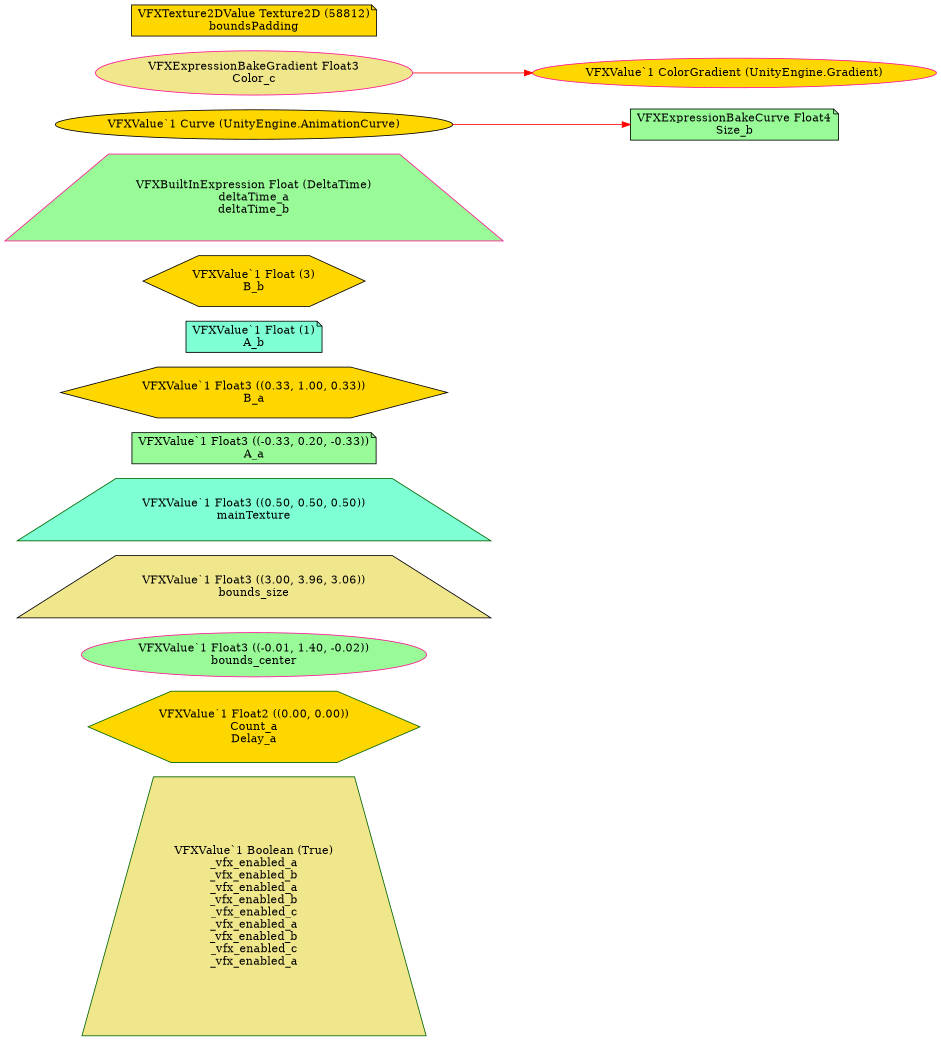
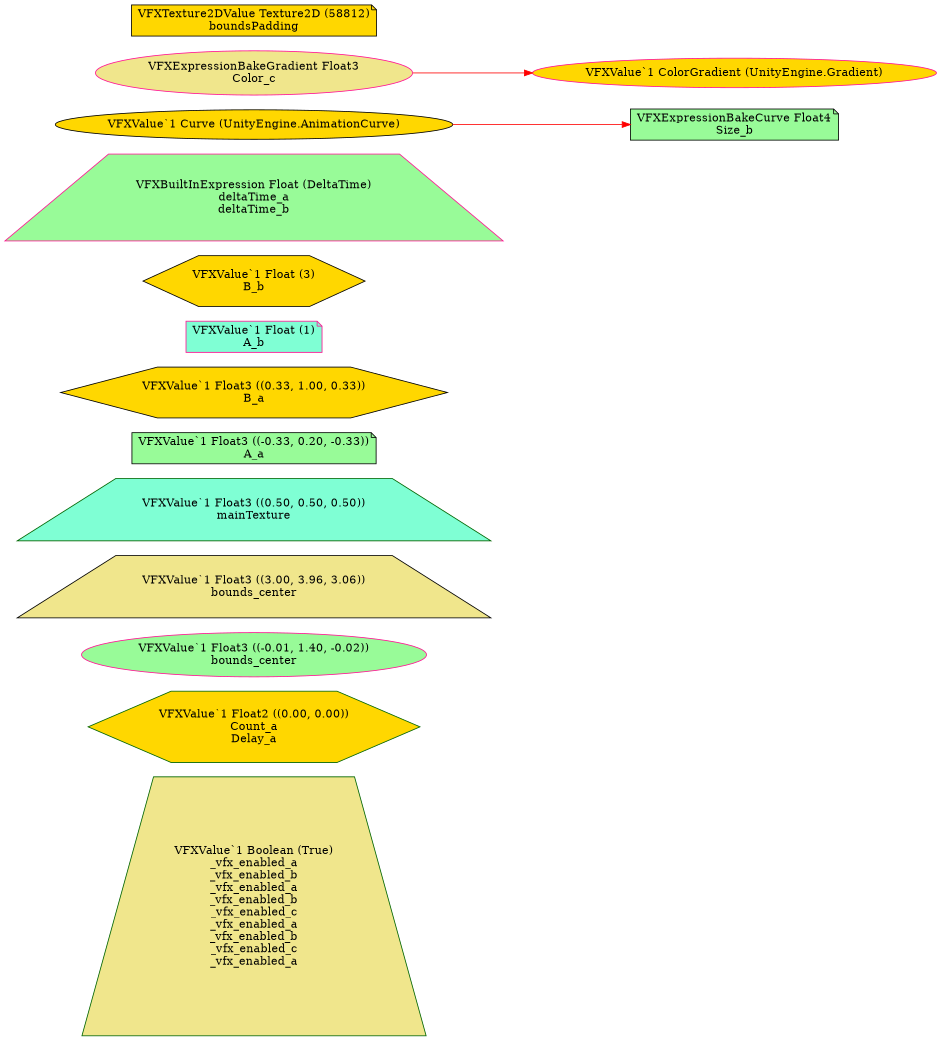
node "VFXValue`1 Float (1) A_b": color black -> deeppink
node "VFXValue`1 Float3 ((3.00, 3.96, 3.06)) bounds_size": label "VFXValue`1 Float3 ((3.00, 3.96, 3.06)) bounds_size" -> "VFXValue`1 Float3 ((3.00, 3.96, 3.06)) bounds_center"
